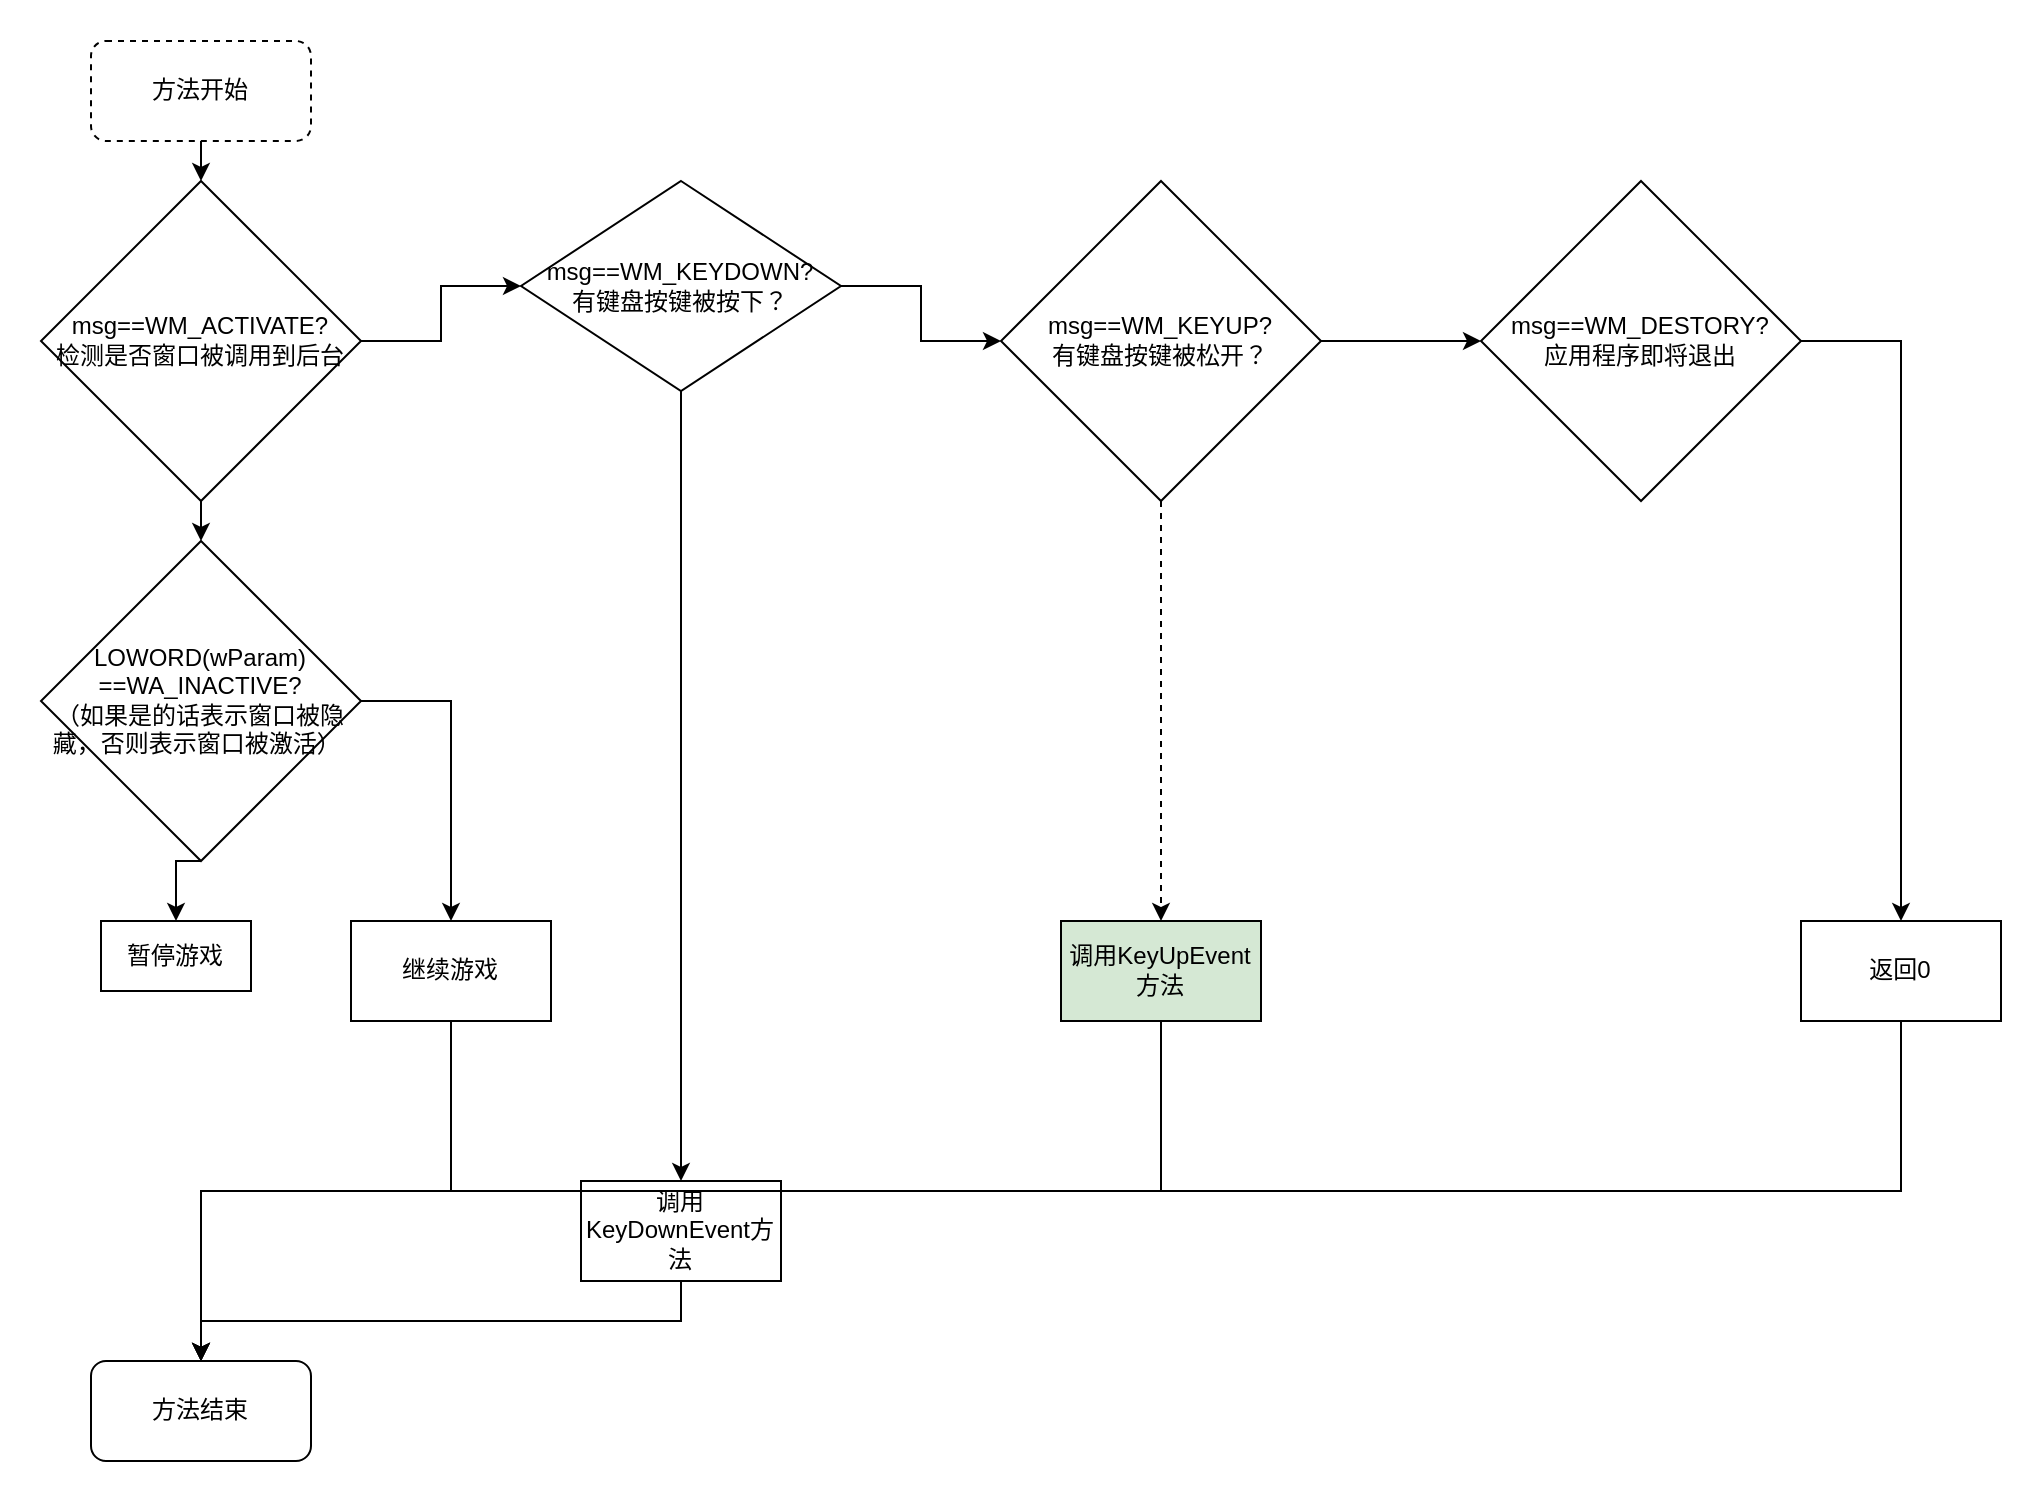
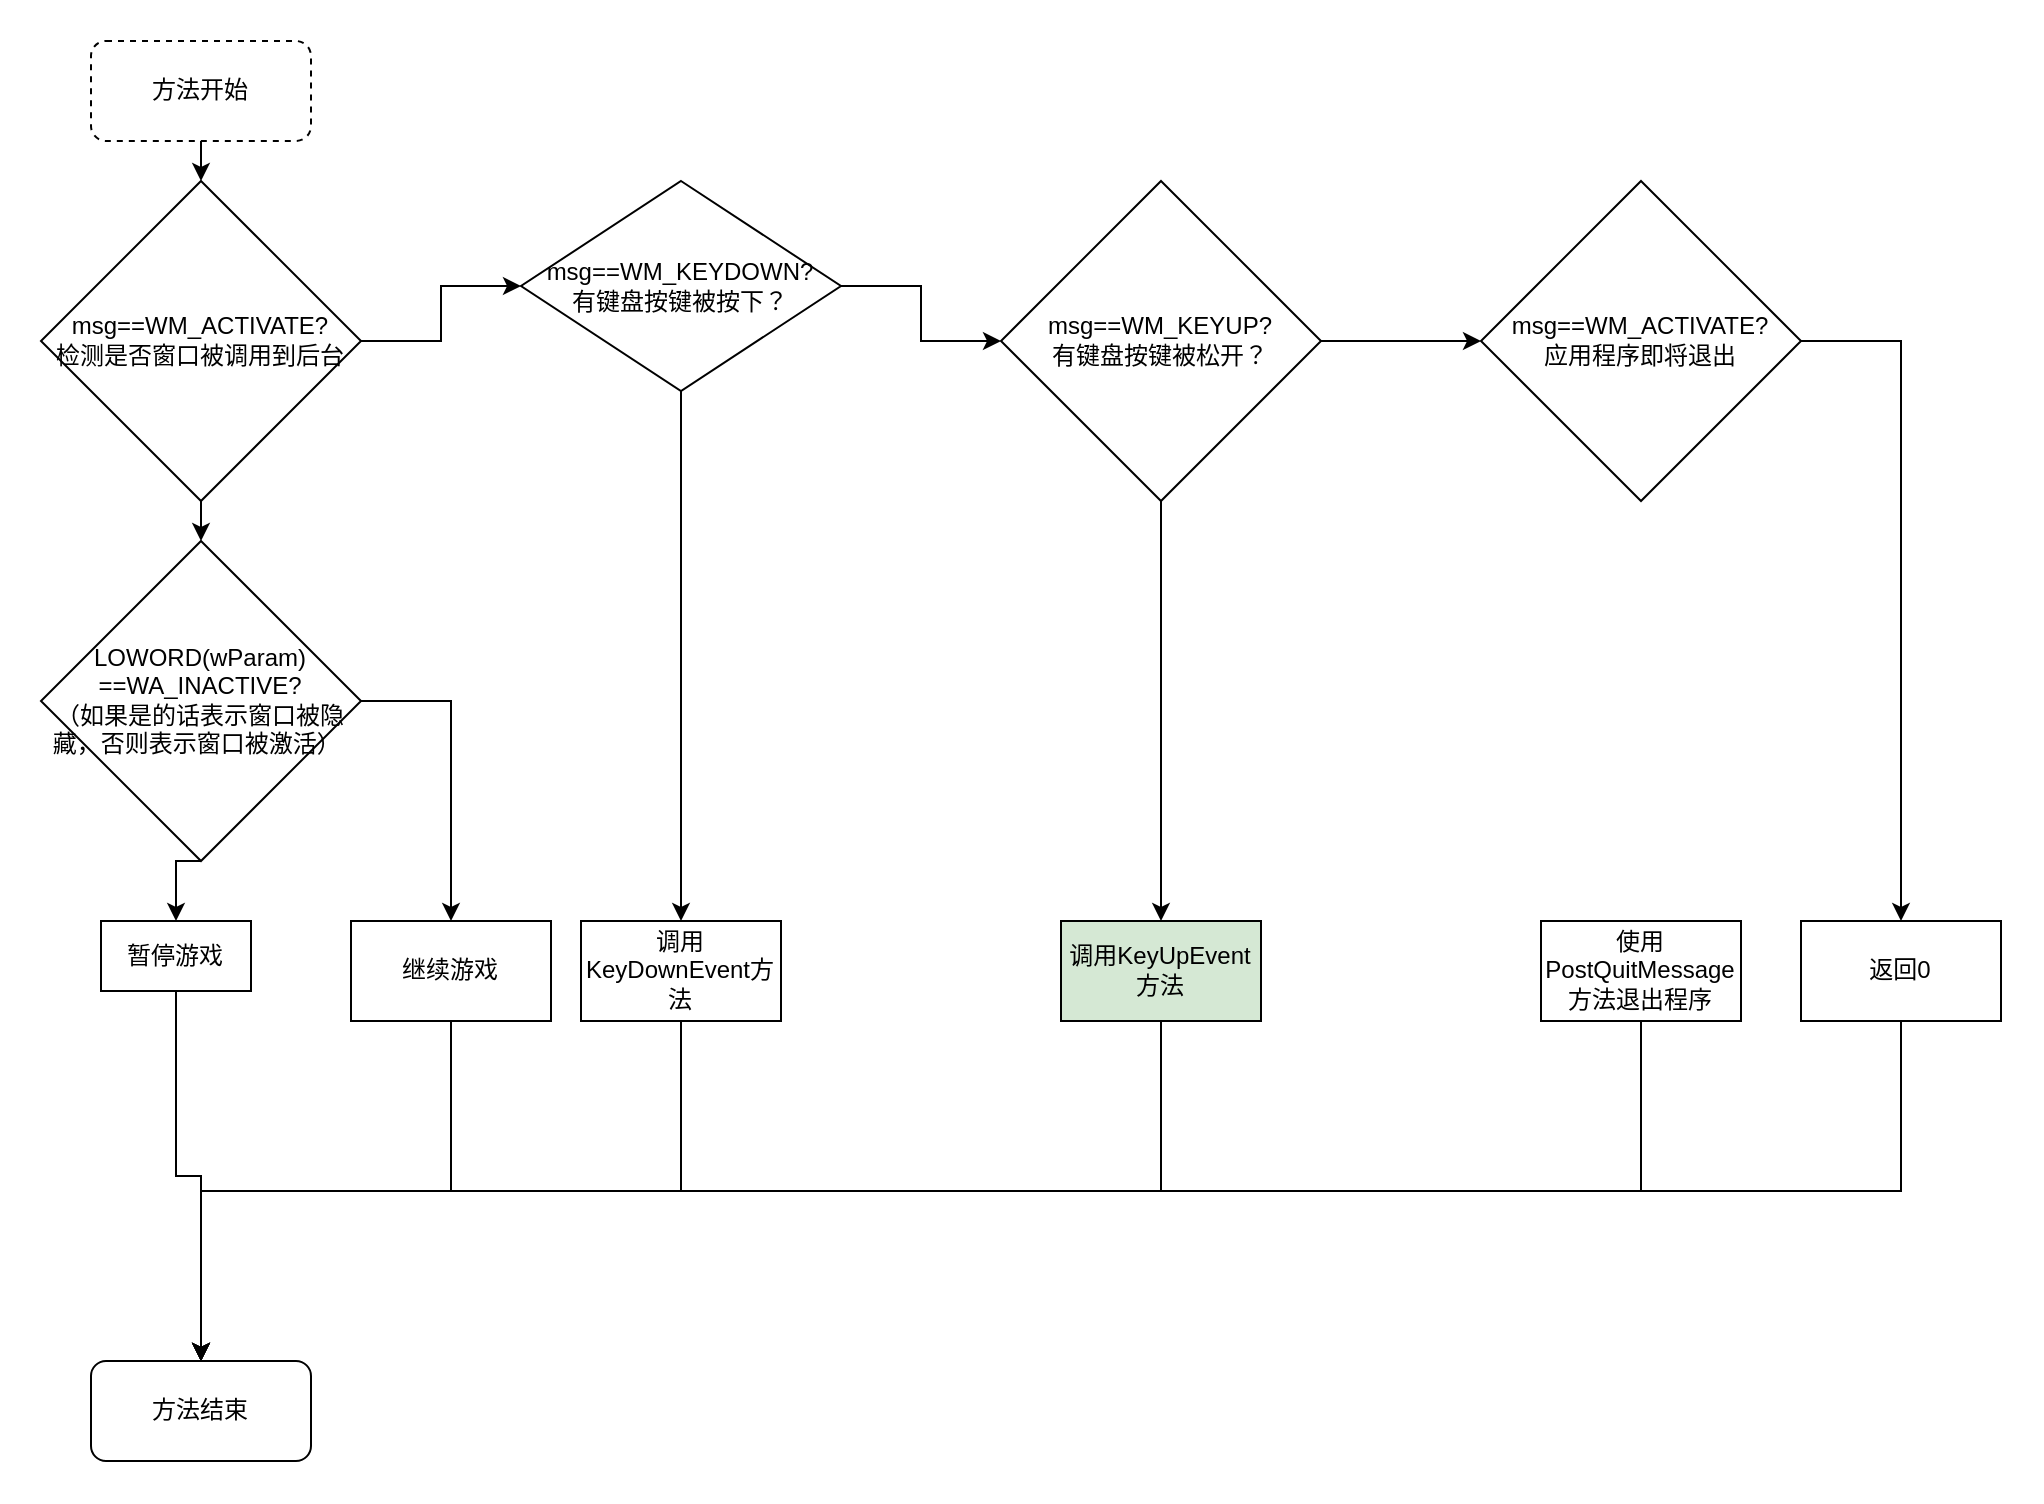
node "msg==WM_DESTORY? 应用程序即将退出": label "msg==WM_DESTORY? 应用程序即将退出" -> "msg==WM_ACTIVATE? 应用程序即将退出"
edge "msg==WM_KEYUP? 有键盘按键被松开？" -> "调用KeyUpEvent方法": style dashed -> solid
node "使用PostQuitMessage方法退出程序": added
edge "暂停游戏" -> "方法结束": added
edge "使用PostQuitMessage方法退出程序" -> "方法结束": added
node "调用KeyDownEvent方法": moved (681, 1231) -> (681, 971)
